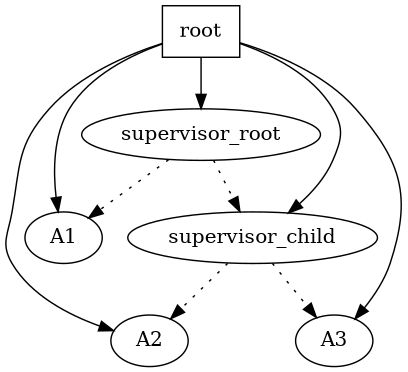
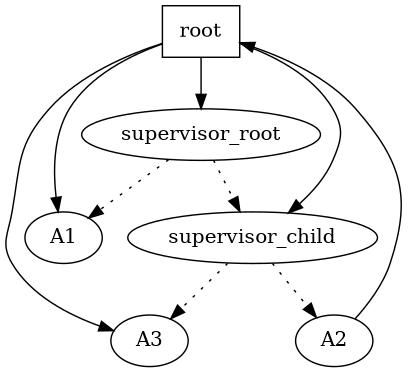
edge "root" -> "A2": reversed
